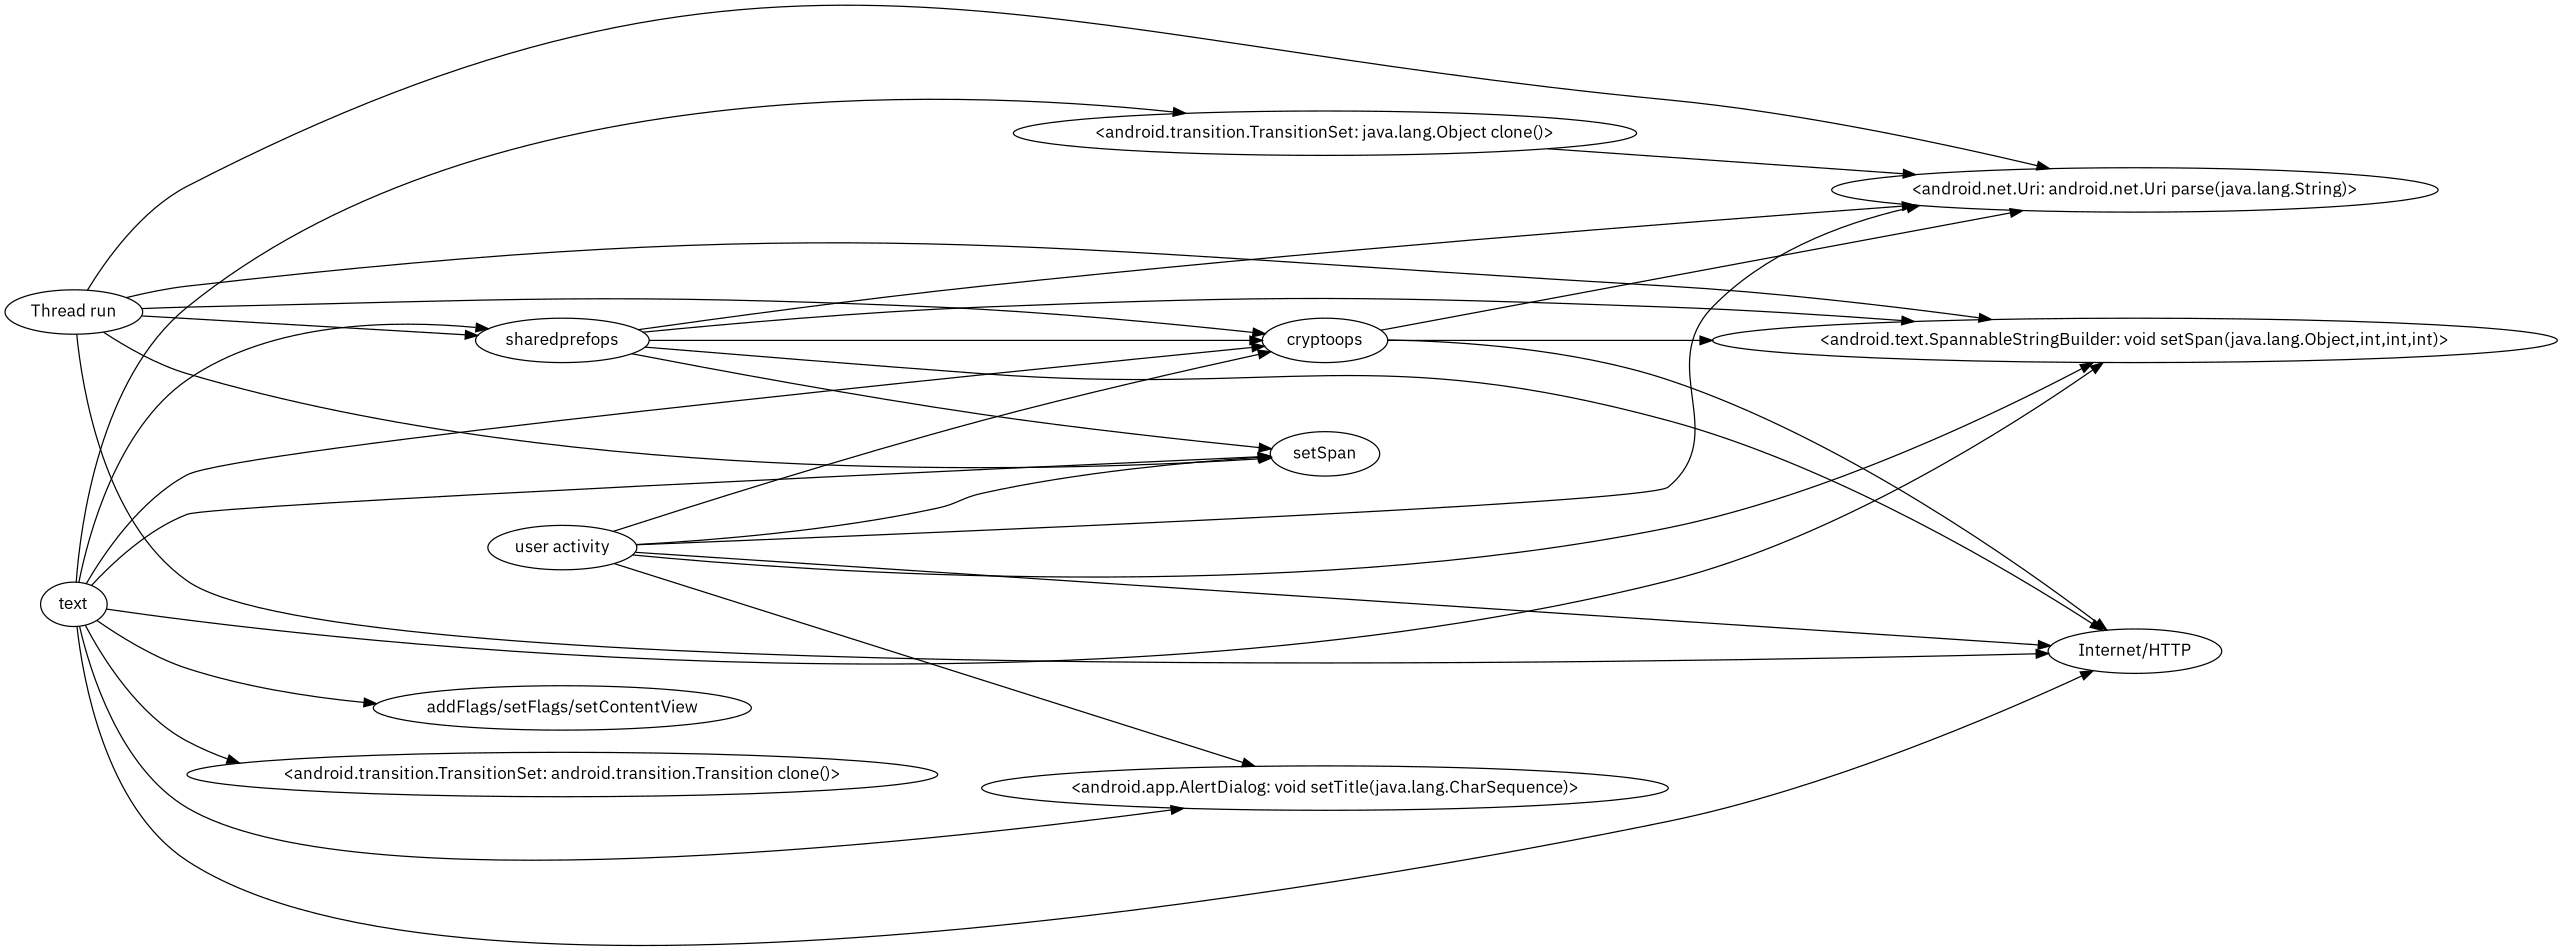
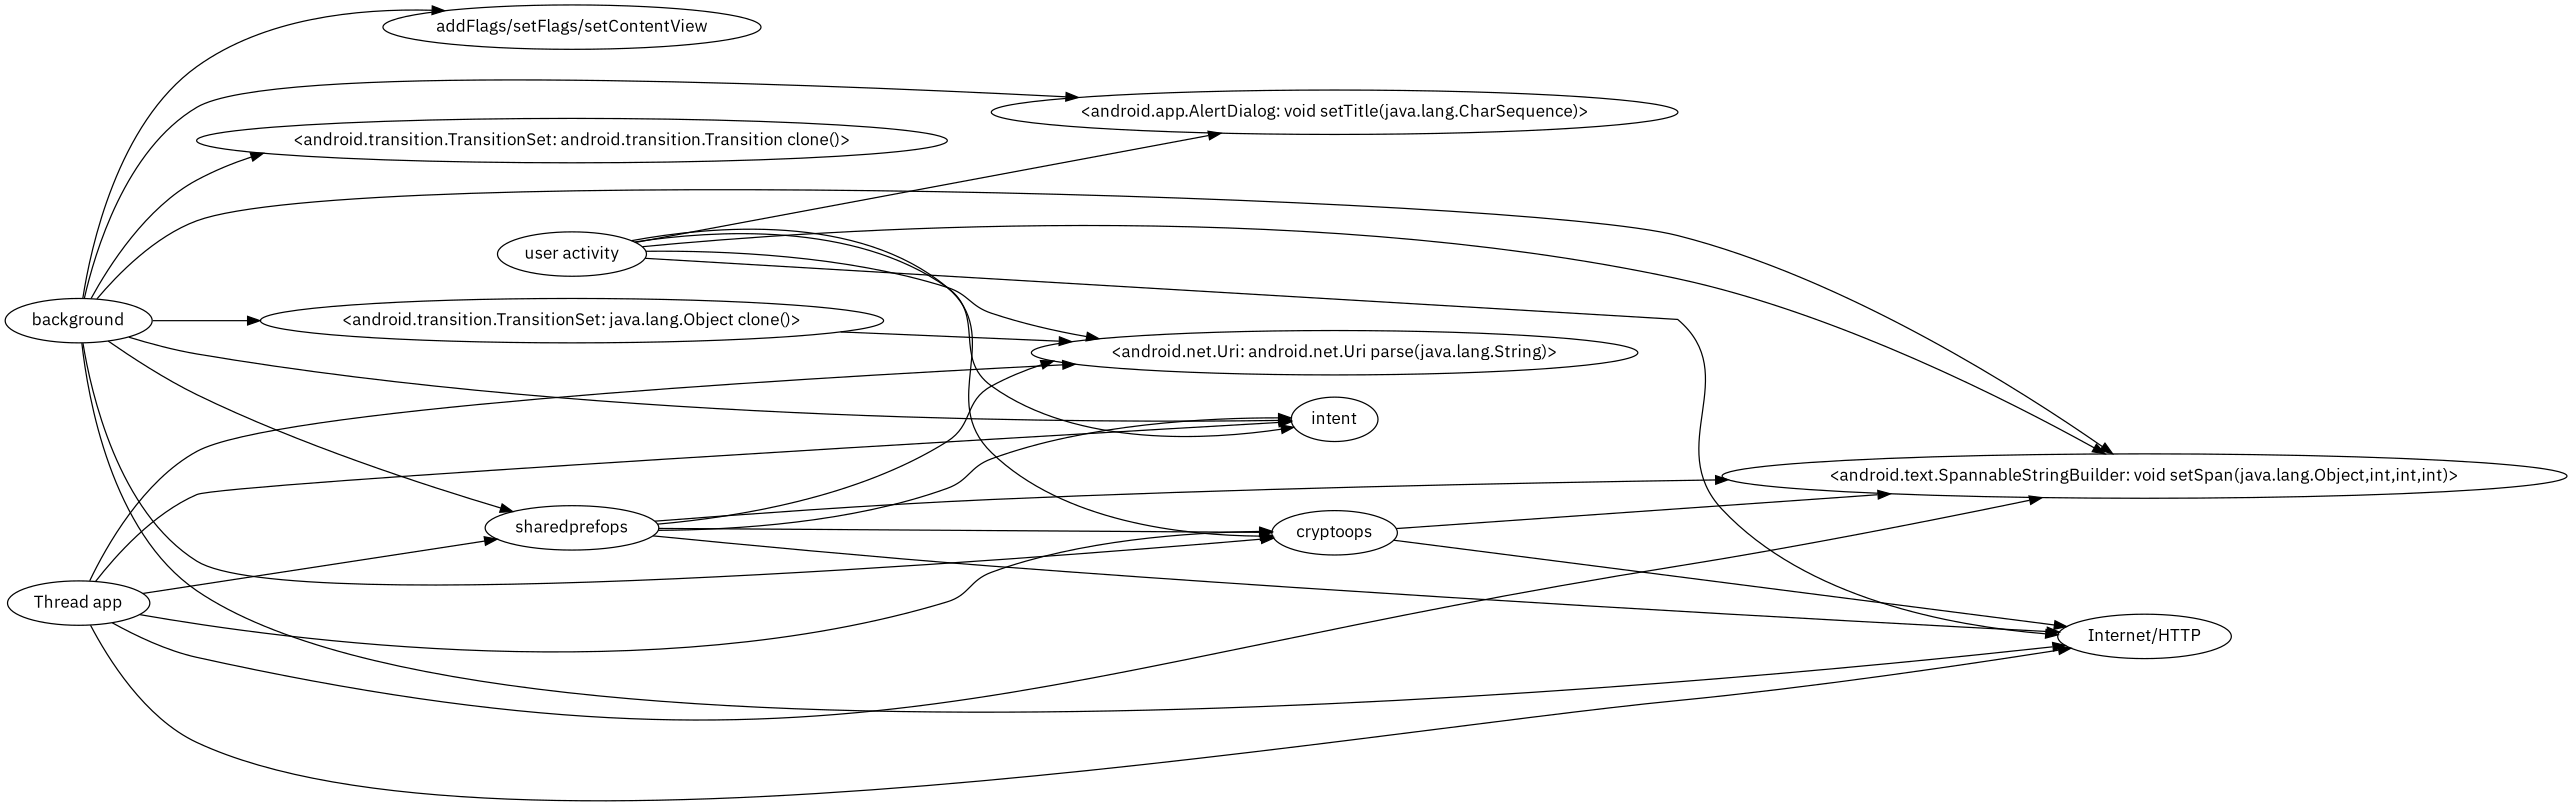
edge "cryptoops" -> "<android.net.Uri: android.net.Uri parse(java.lang.String)>": removed
node "Thread run": label "Thread run" -> "Thread app"
node "setSpan": label "setSpan" -> "intent"
node "text": label "text" -> "background"
